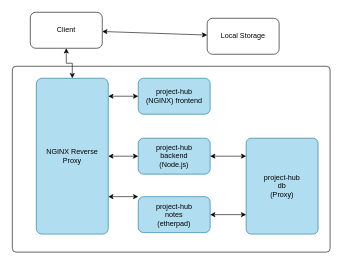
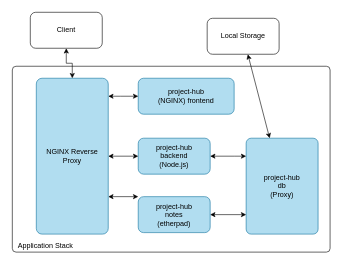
edge "Client" -- "Local Storage": now "project-hub db (Proxy)" -- "Local Storage"
node "project-hub (NGINX) frontend": size 72x36 -> 96x36
node "Application Stack": added
